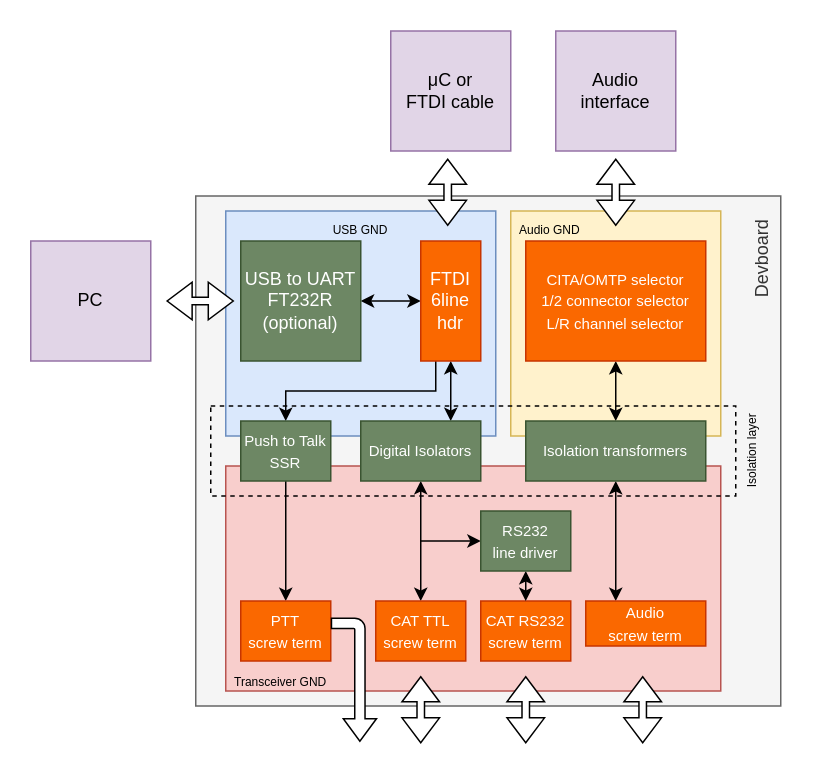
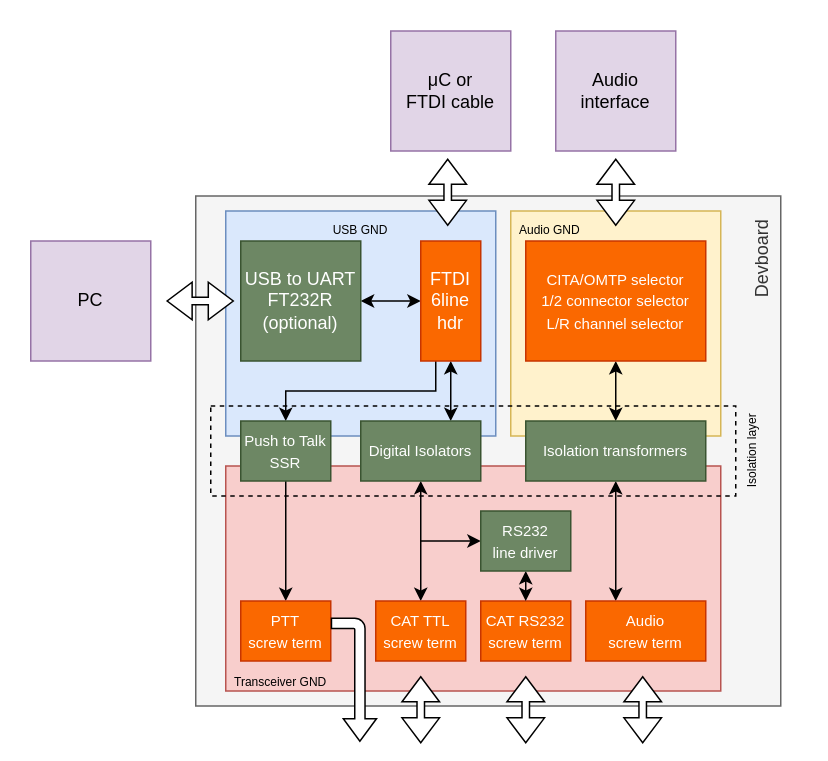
node "Audio screw term": size 120x45 -> 120x60
